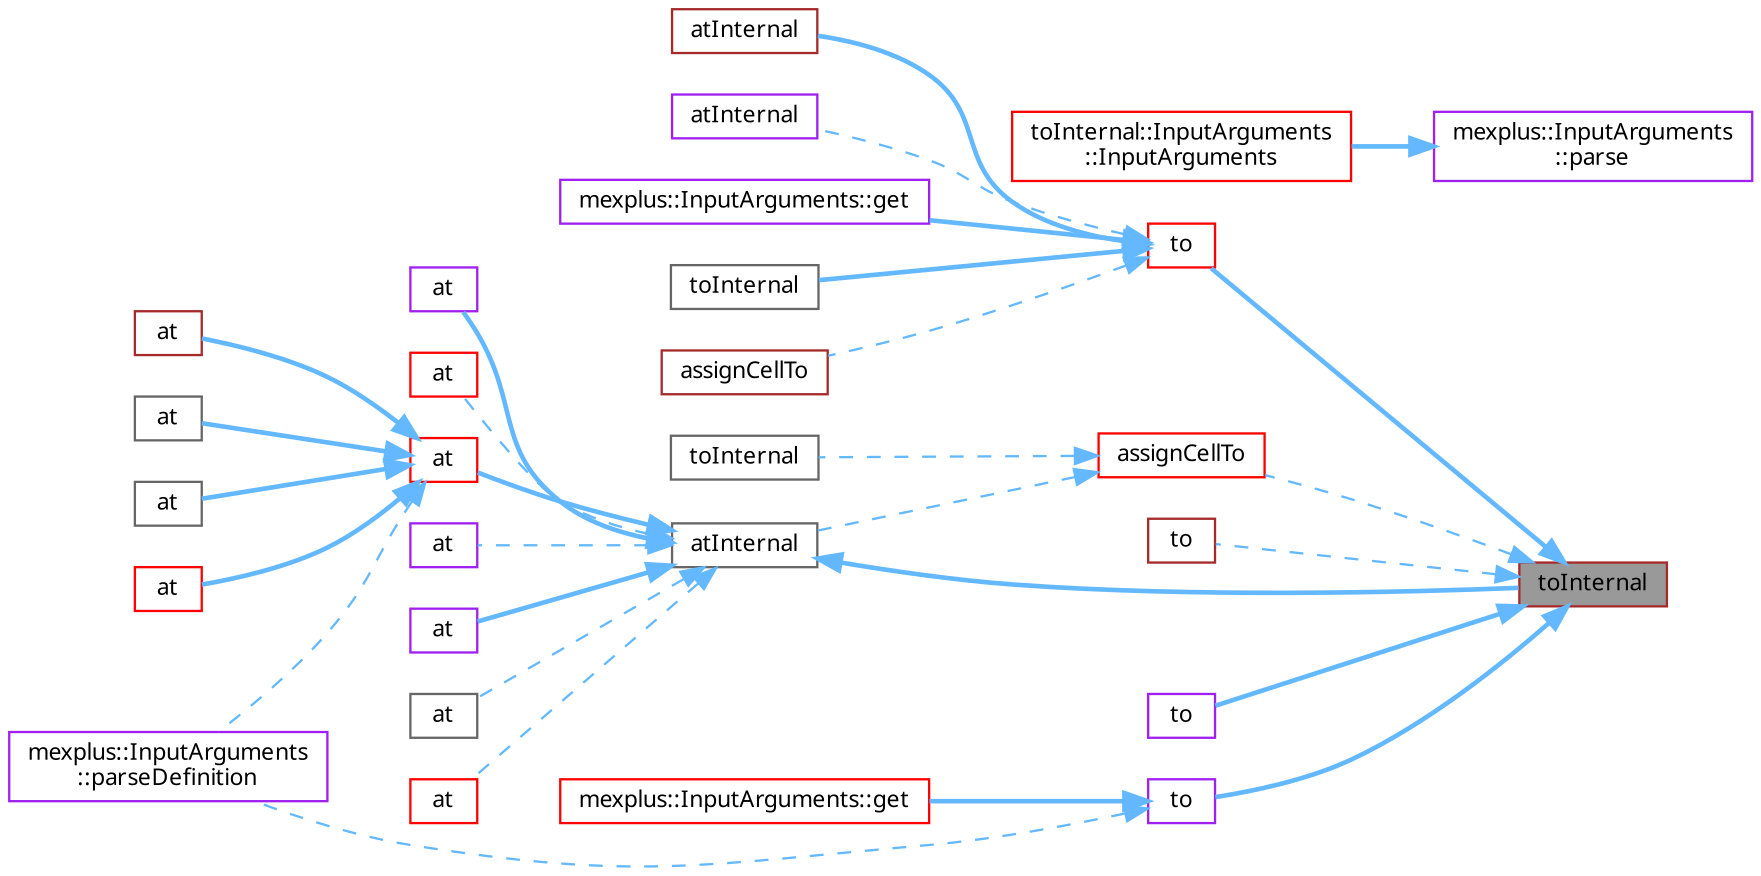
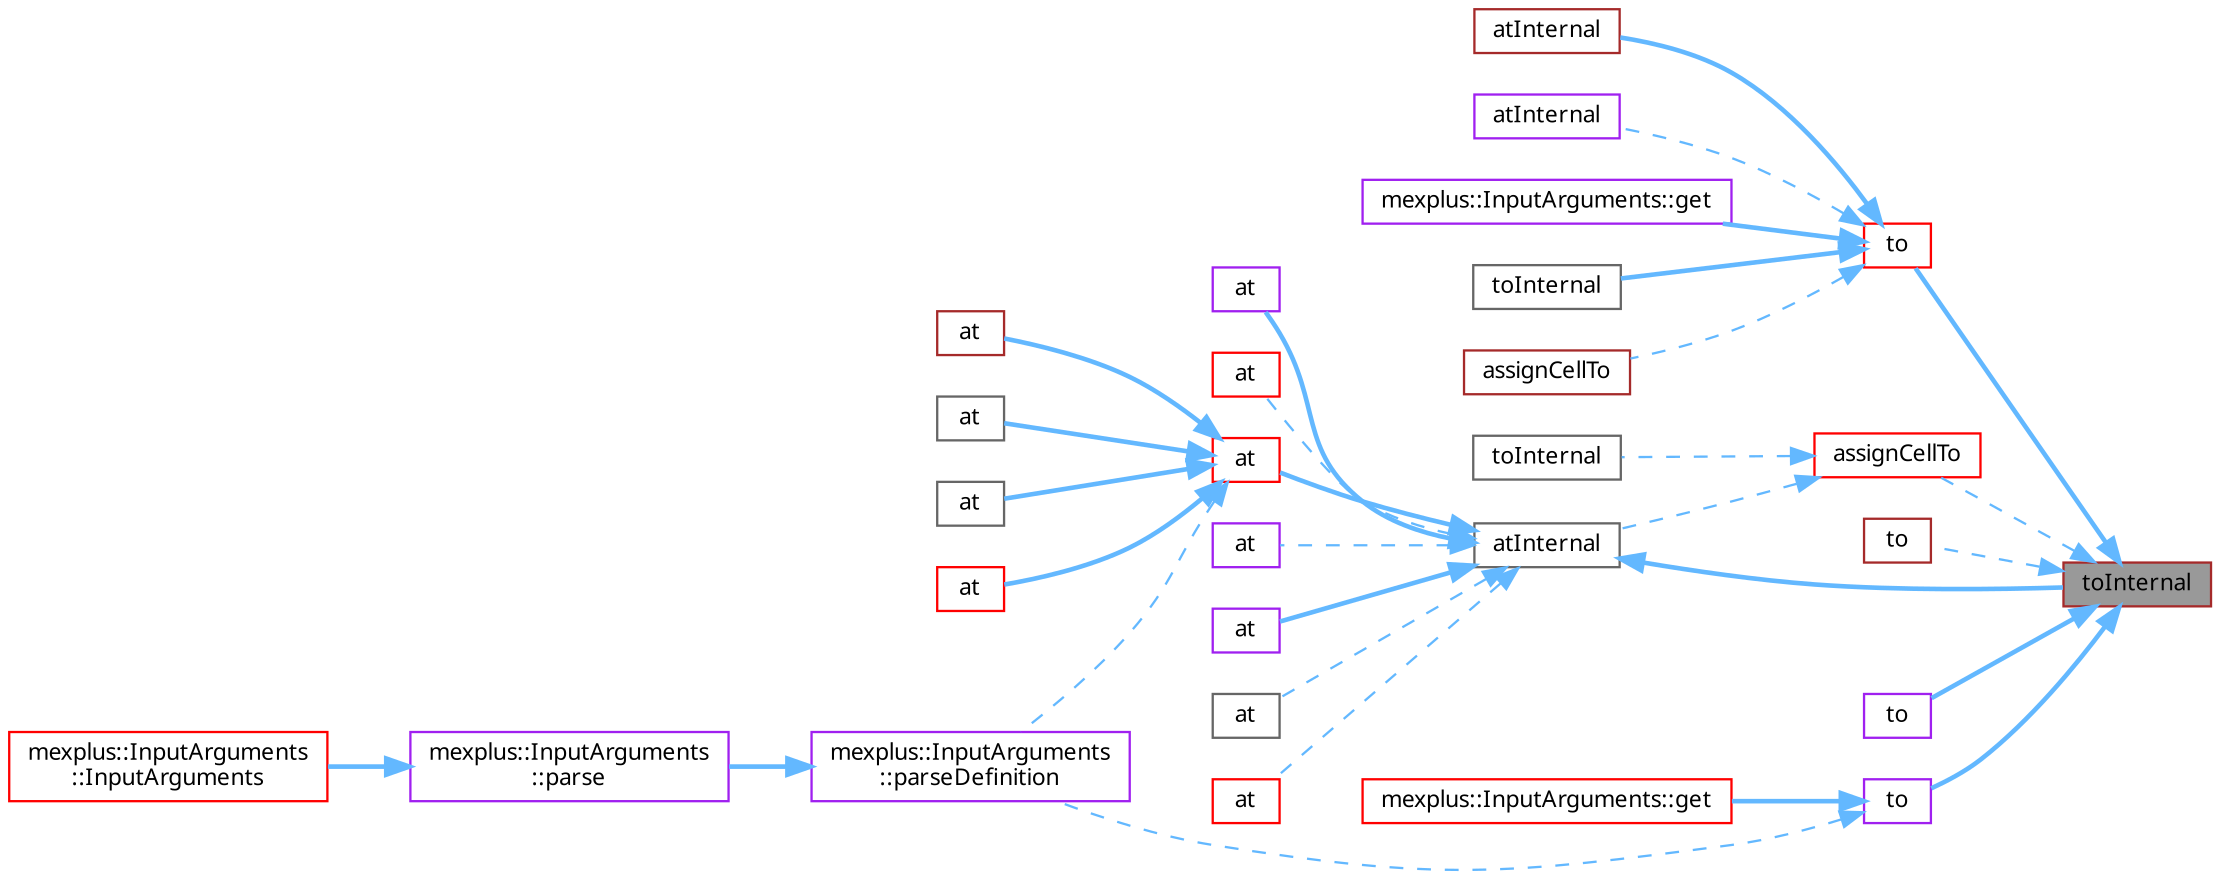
node "toInternal::InputArguments ::InputArguments": label "toInternal::InputArguments ::InputArguments" -> "mexplus::InputArguments ::InputArguments"
edge "mexplus::InputArguments ::parse" -> "mexplus::InputArguments ::parseDefinition": added
